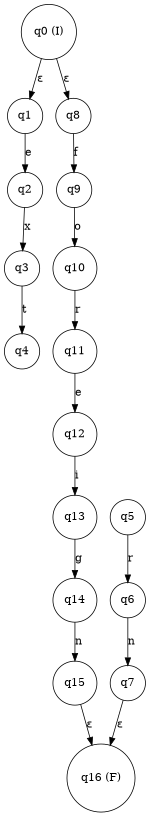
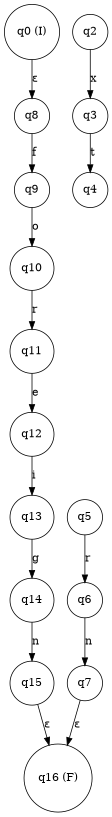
node "q1": removed
